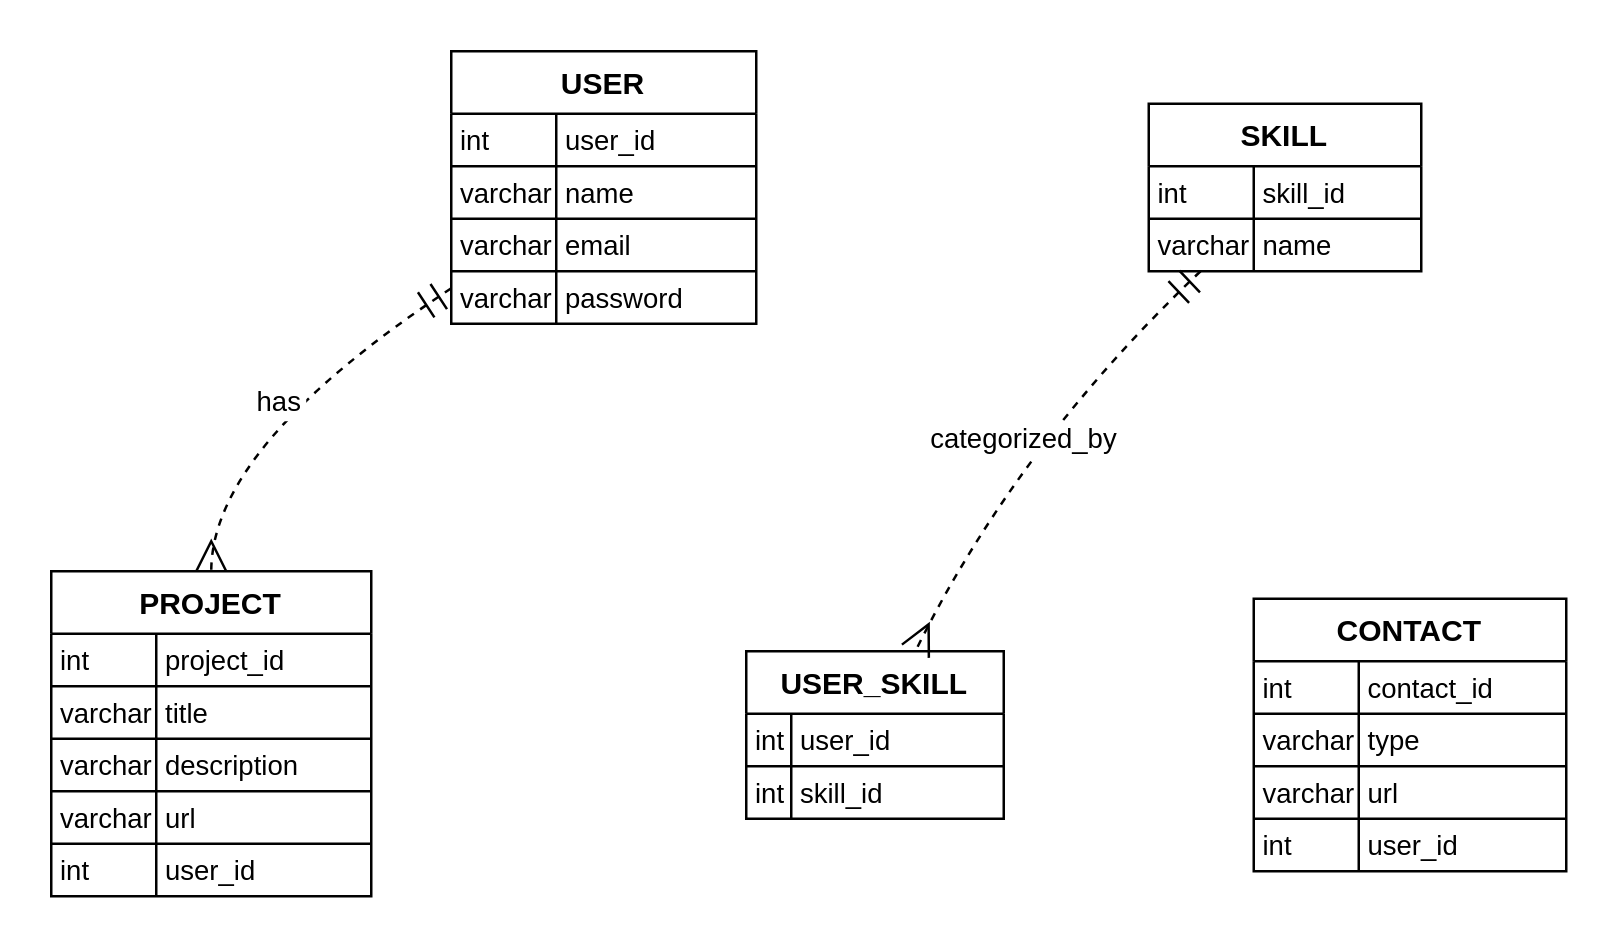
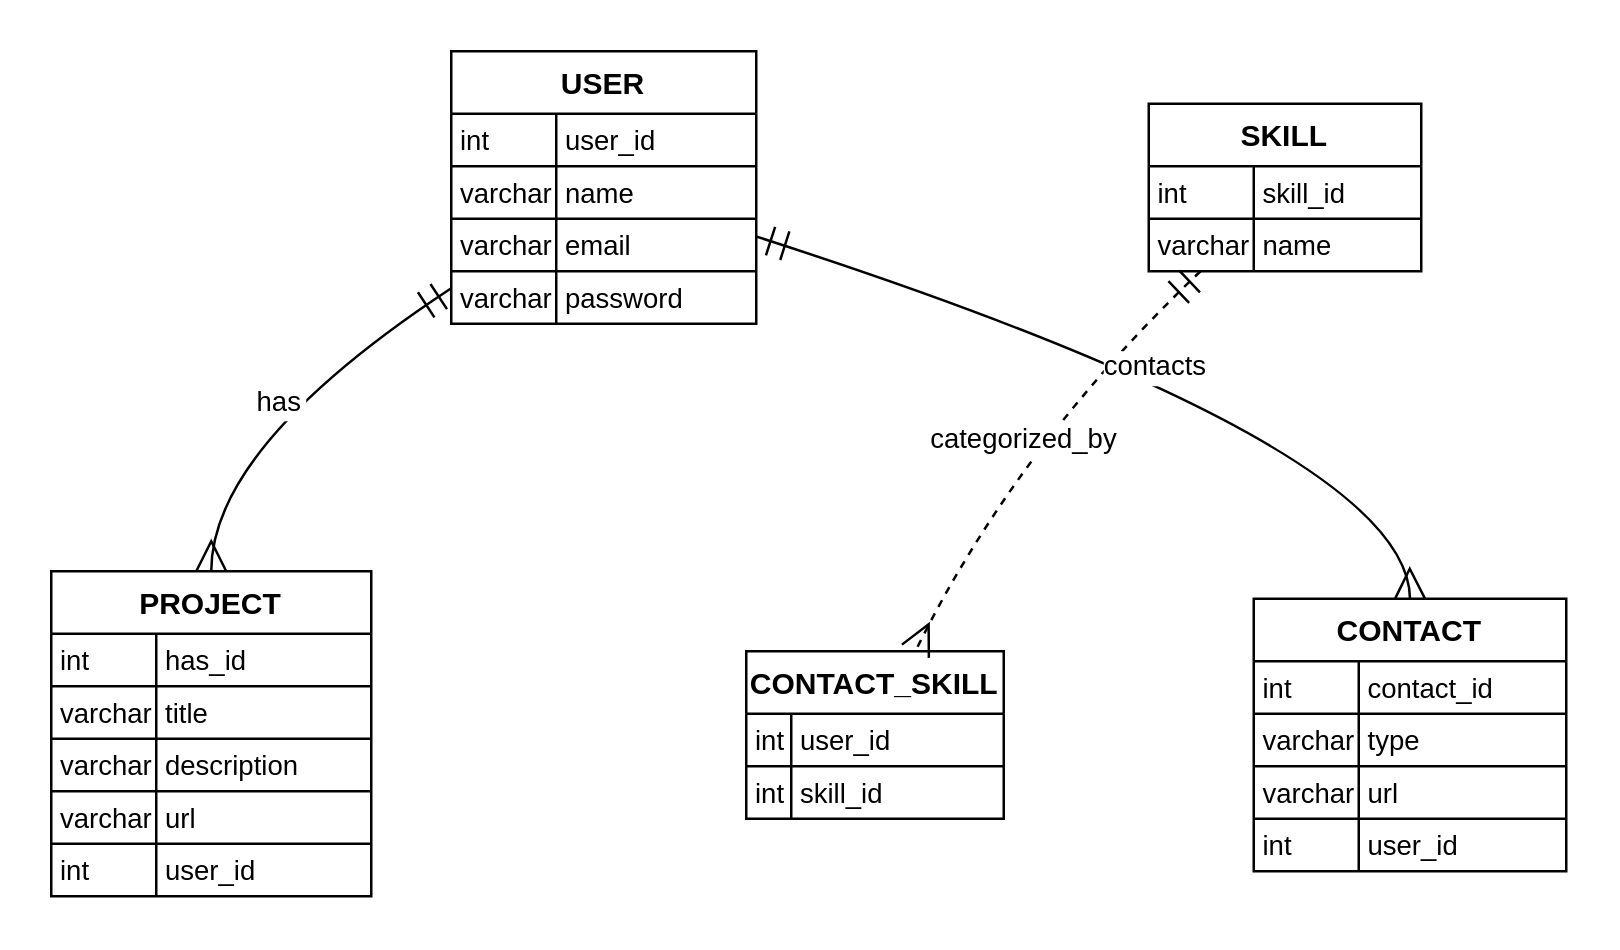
edge "USER" -- "CONTACT": added, label "contacts"
edge "USER" -- "PROJECT": style dashed -> solid
node "project_id": label "project_id" -> "has_id"
node "USER_SKILL": label "USER_SKILL" -> "CONTACT_SKILL"
